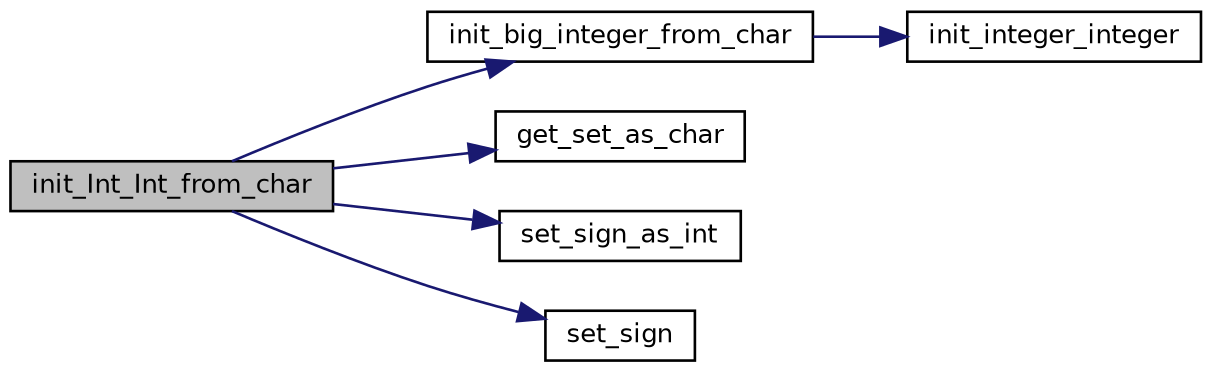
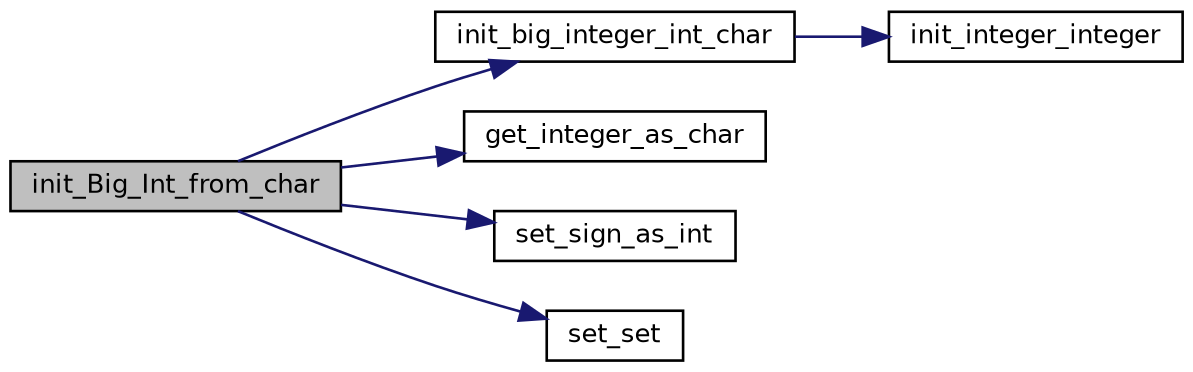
node "init_big_integer_from_char": label "init_big_integer_from_char" -> "init_big_integer_int_char"
node "get_set_as_char": label "get_set_as_char" -> "get_integer_as_char"
node "init_Int_Int_from_char": label "init_Int_Int_from_char" -> "init_Big_Int_from_char"
node "set_sign": label "set_sign" -> "set_set"
